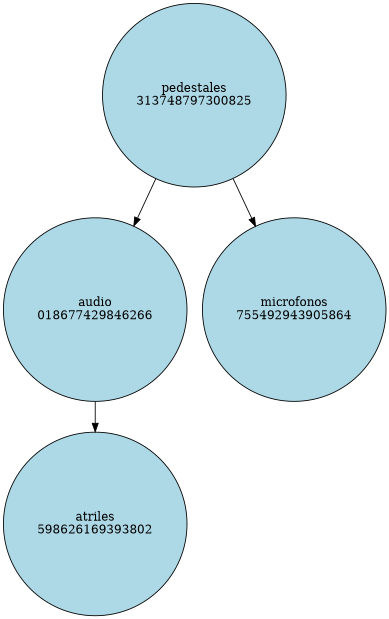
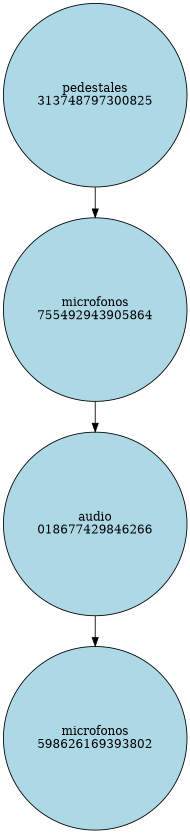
edge "pedestales 313748797300825" -> "audio 018677429846266": now "microfonos 755492943905864" -> "audio 018677429846266"
node "atriles 598626169393802": label "atriles 598626169393802" -> "microfonos 598626169393802"
